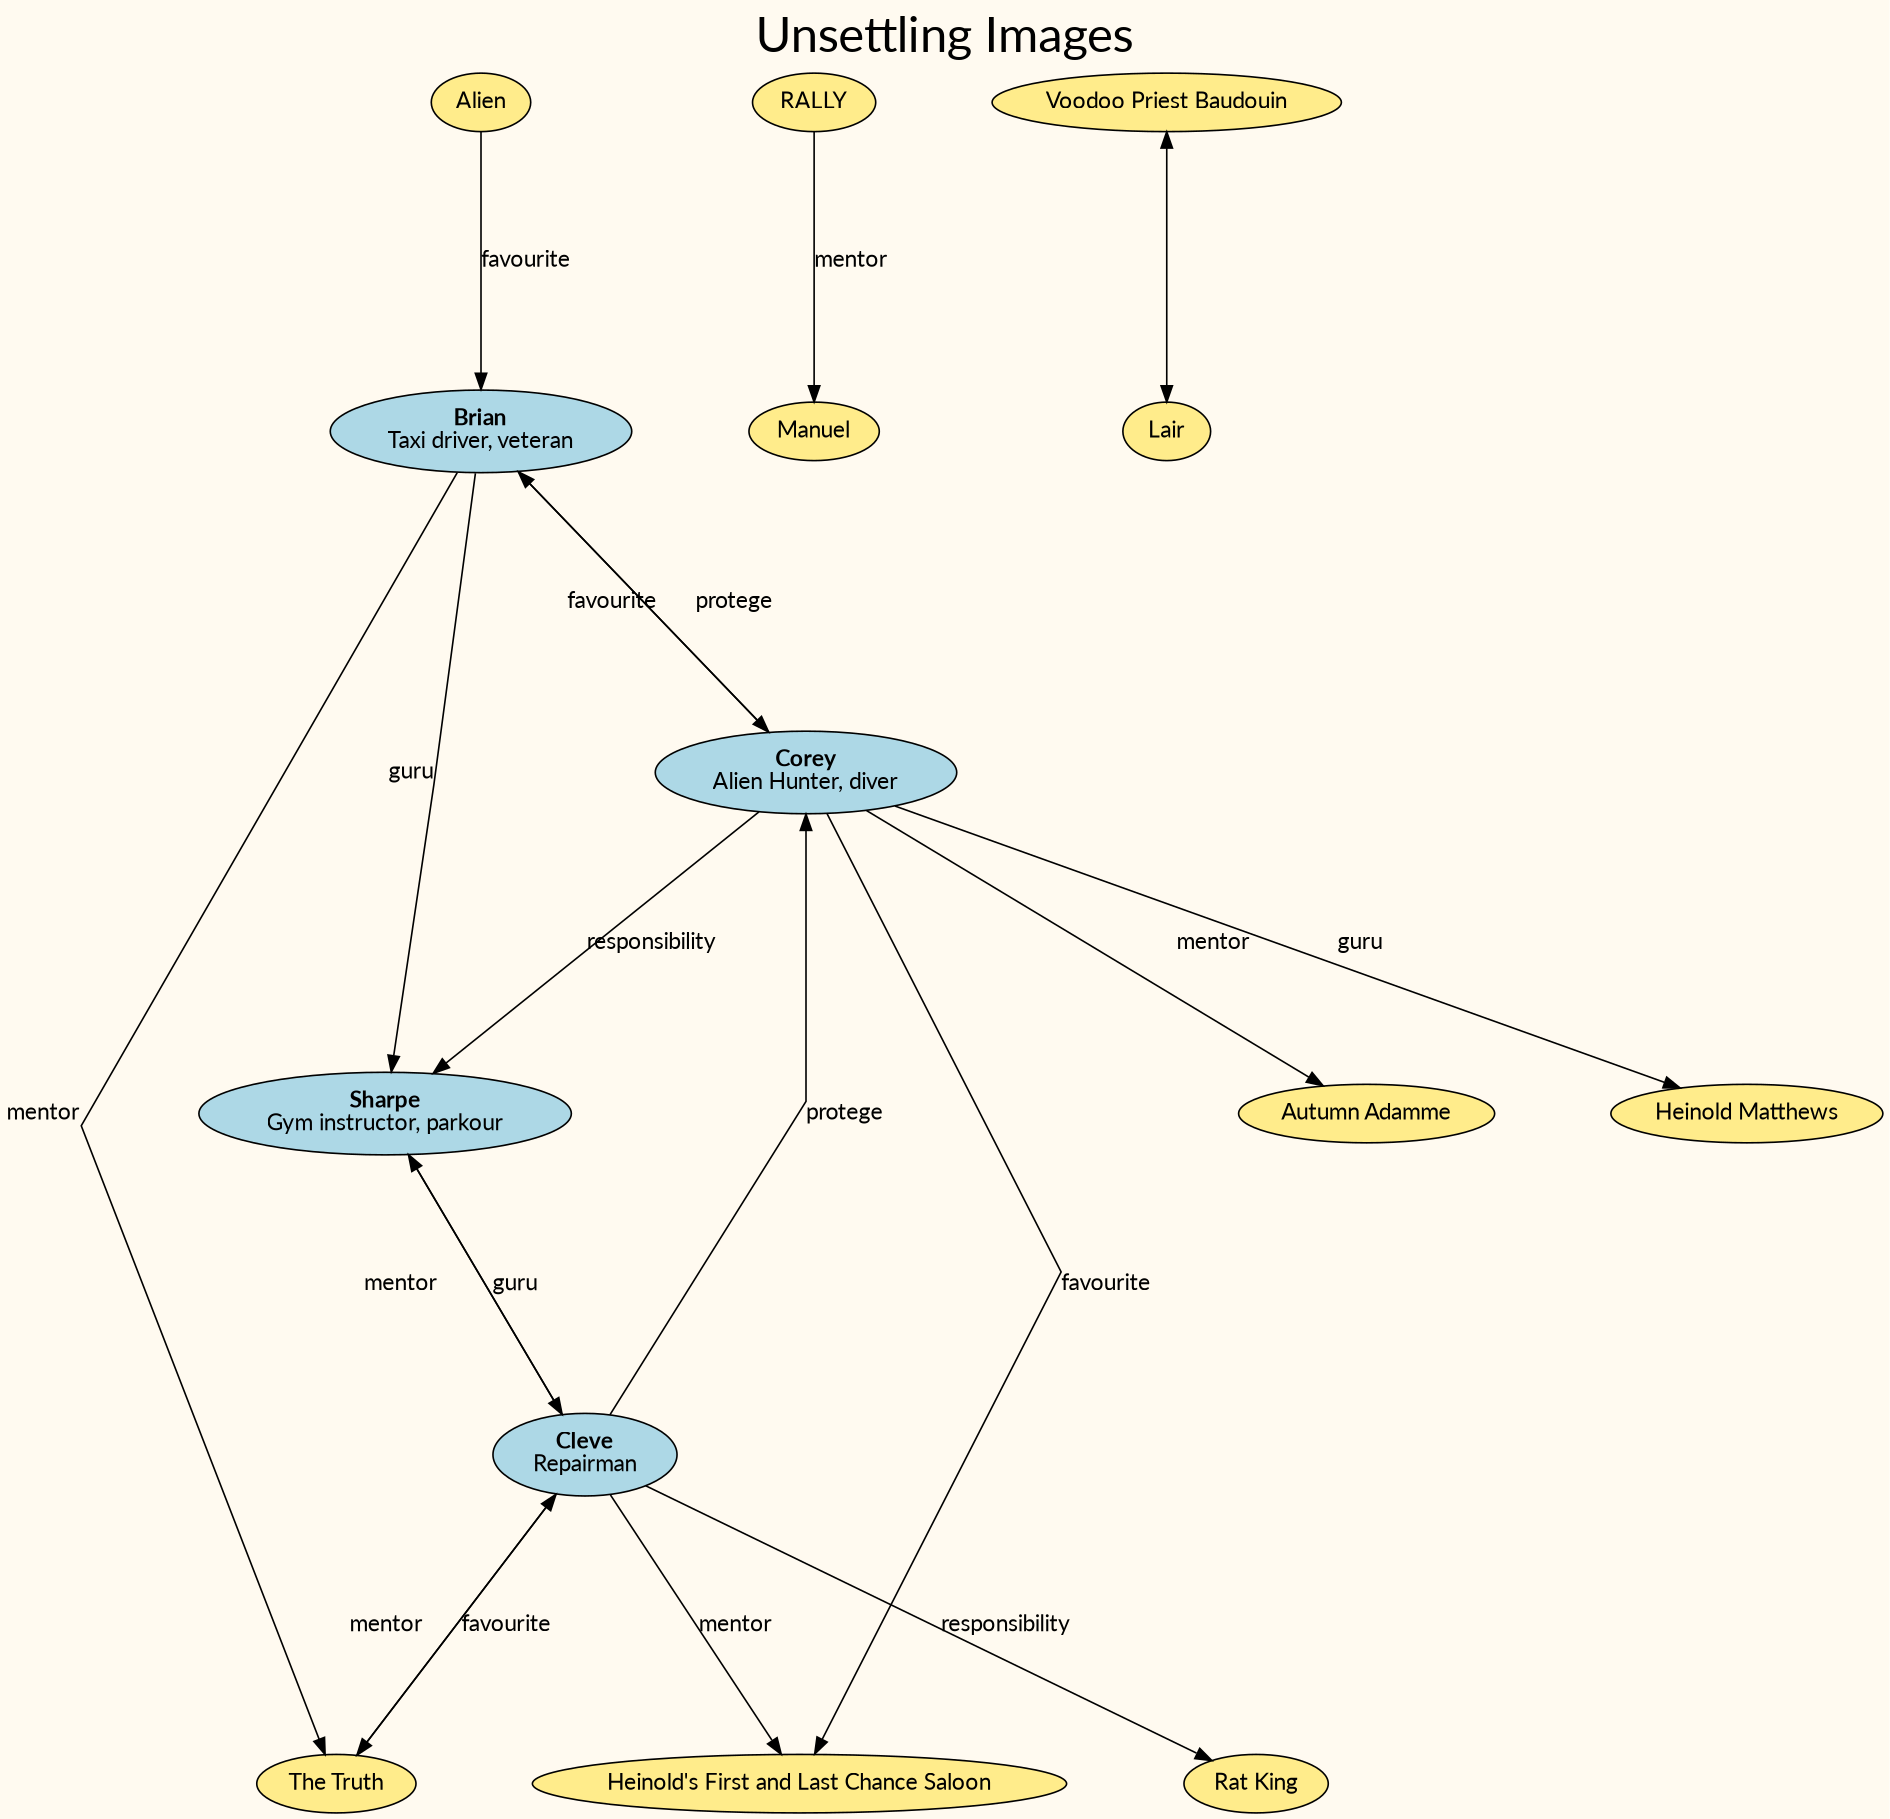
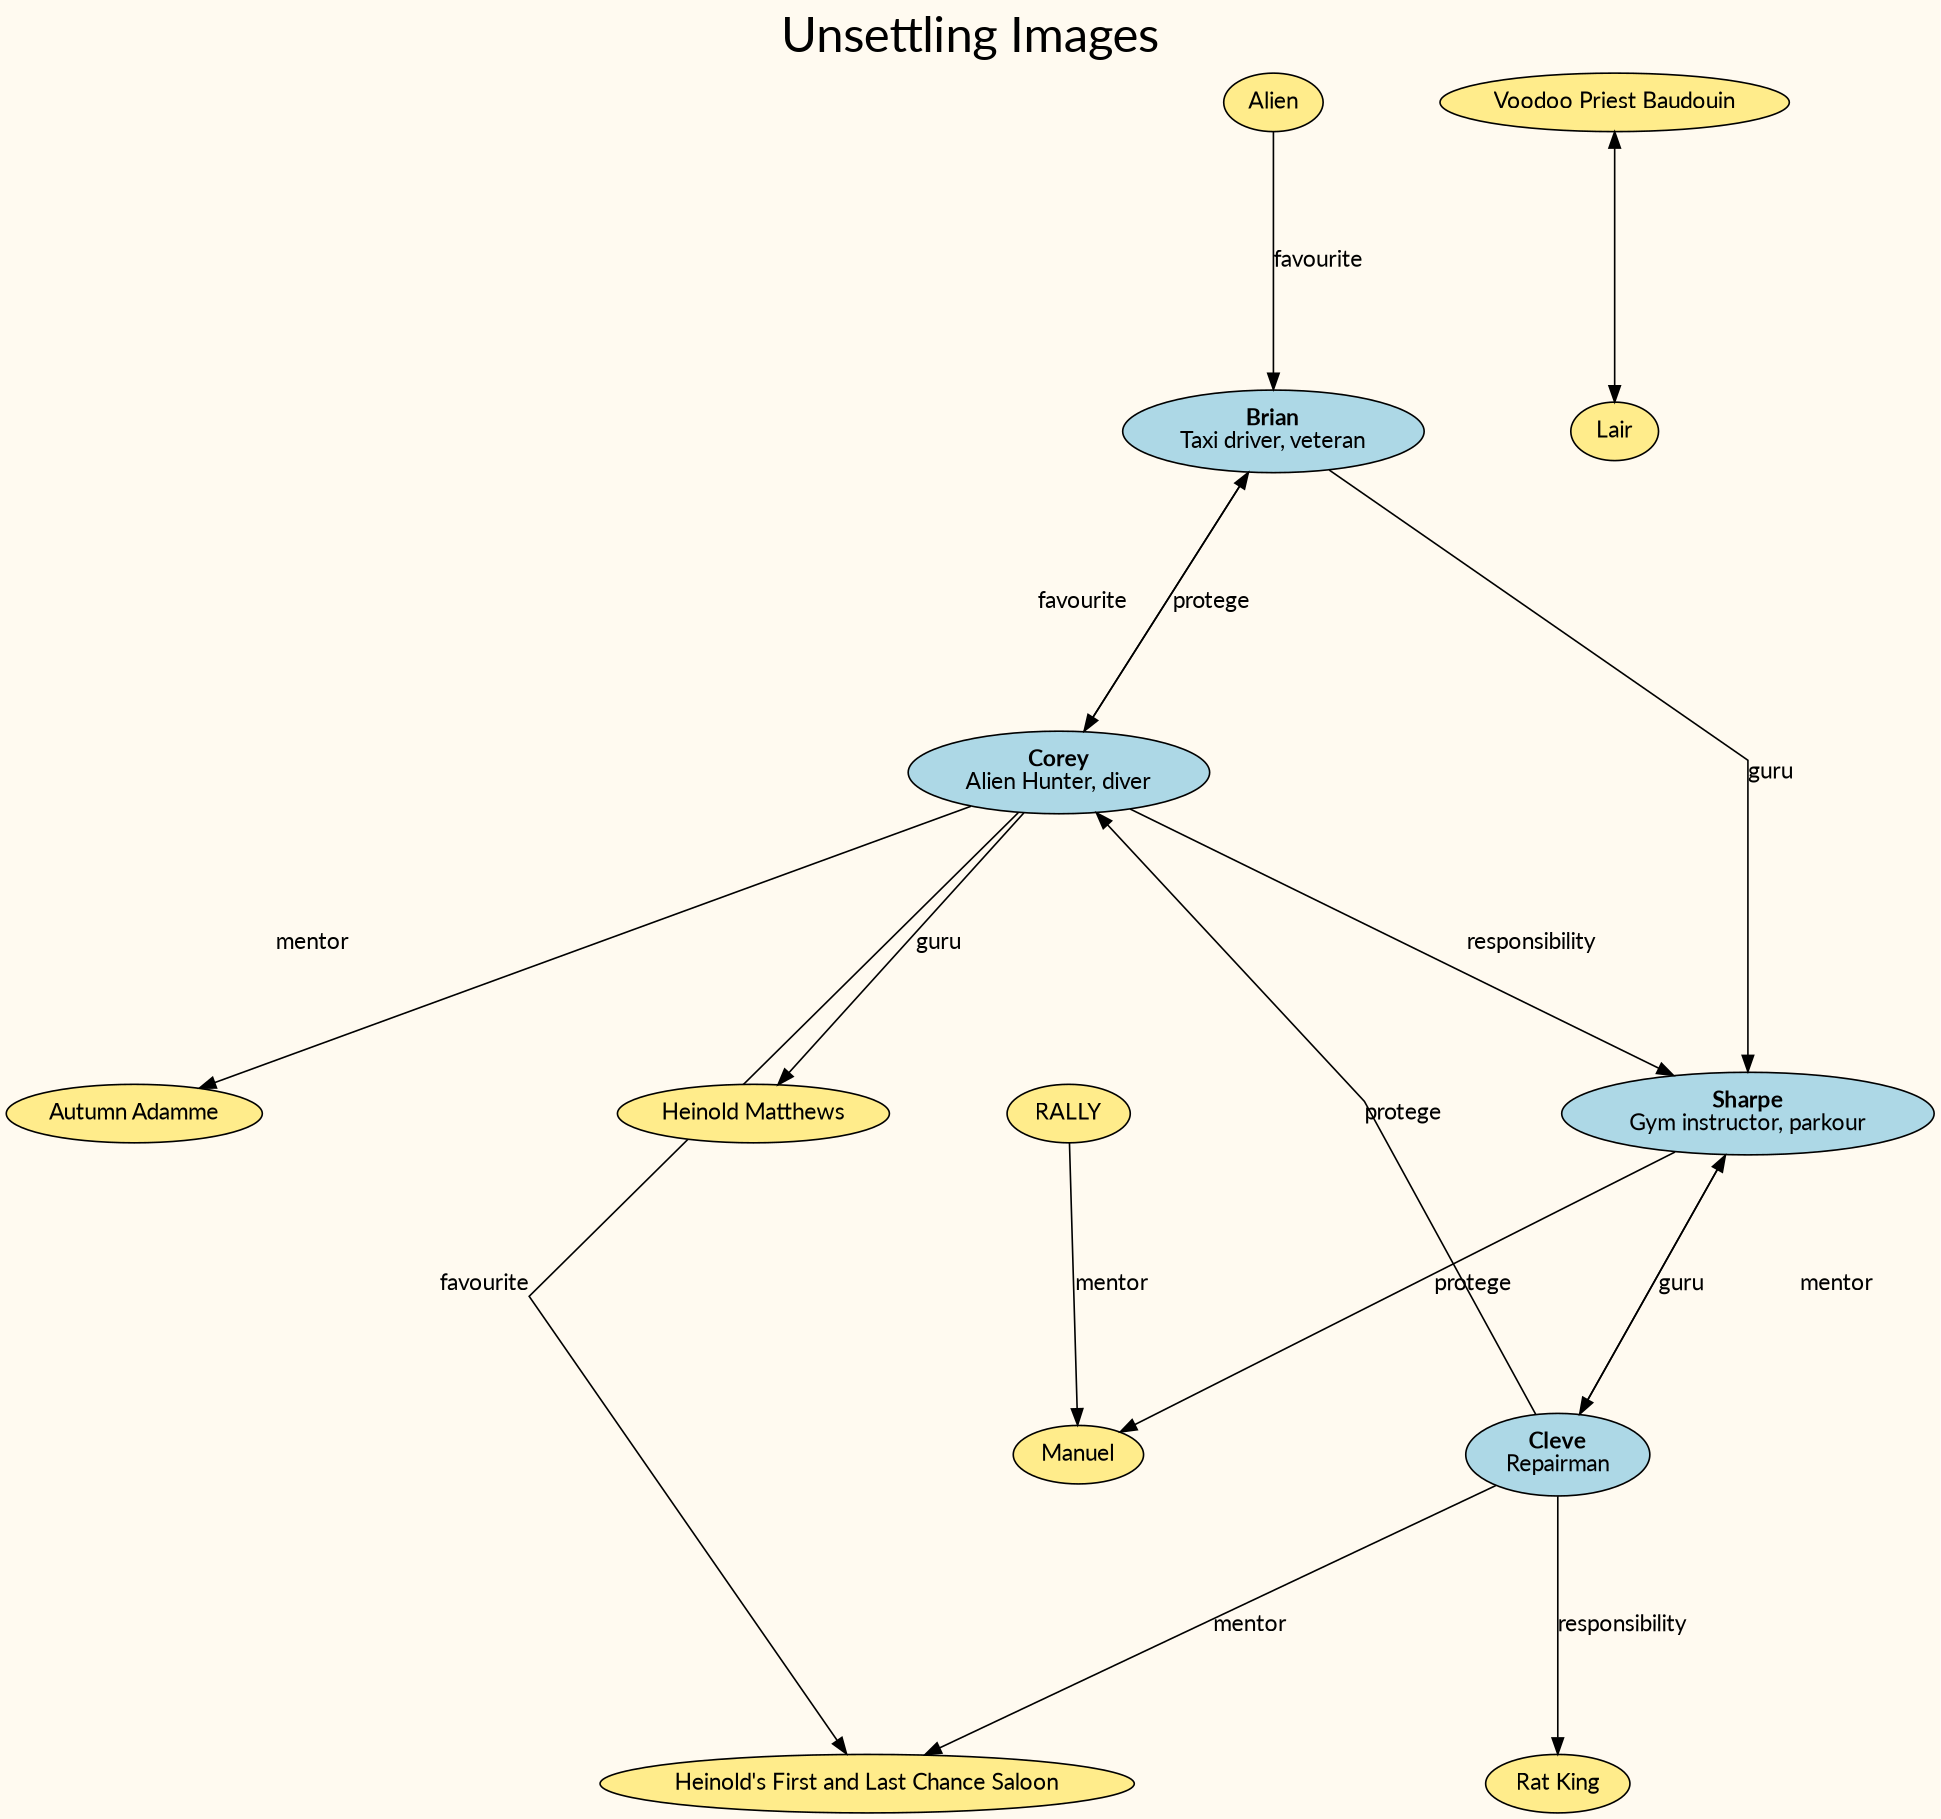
edge "Sharpe" -> "Manuel": added, label "protege"
node "The Truth": removed
